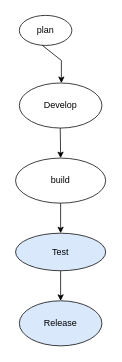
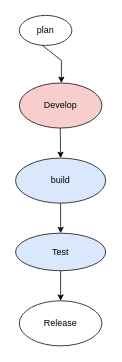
node "Develop": fillcolor #ffffff -> #f8cecc
node "build": fillcolor #ffffff -> #dae8fc
node "Release": fillcolor #dae8fc -> #ffffff
